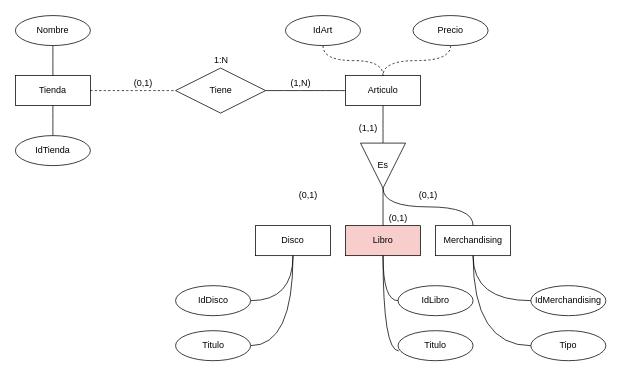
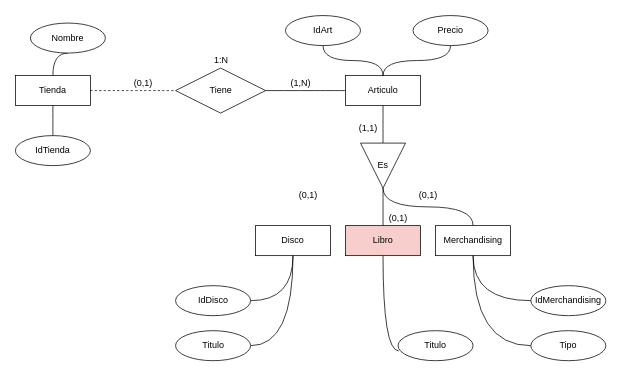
node "Nombre": moved (53, 30) -> (68, 38)
edge "IdArt" -- "Articulo": style dashed -> solid
edge "Precio" -- "Articulo": style dashed -> solid
edge "Libro" -- "IdLibro": removed
node "IdLibro": removed
